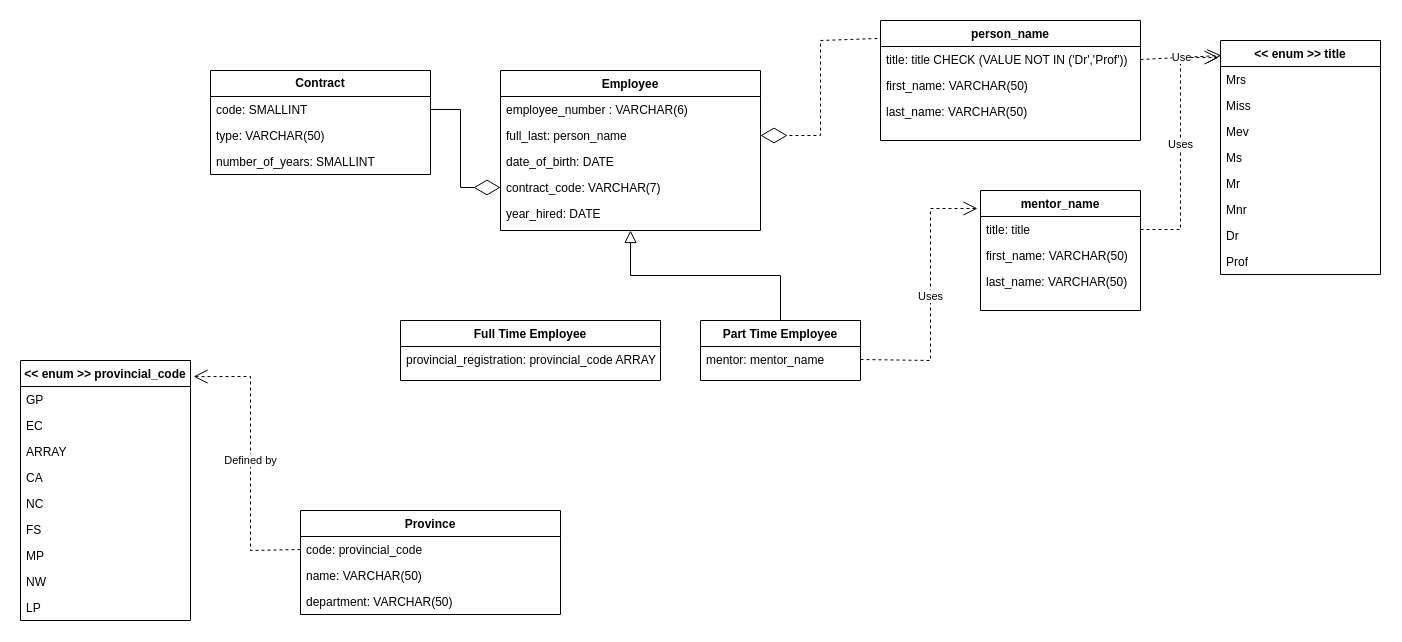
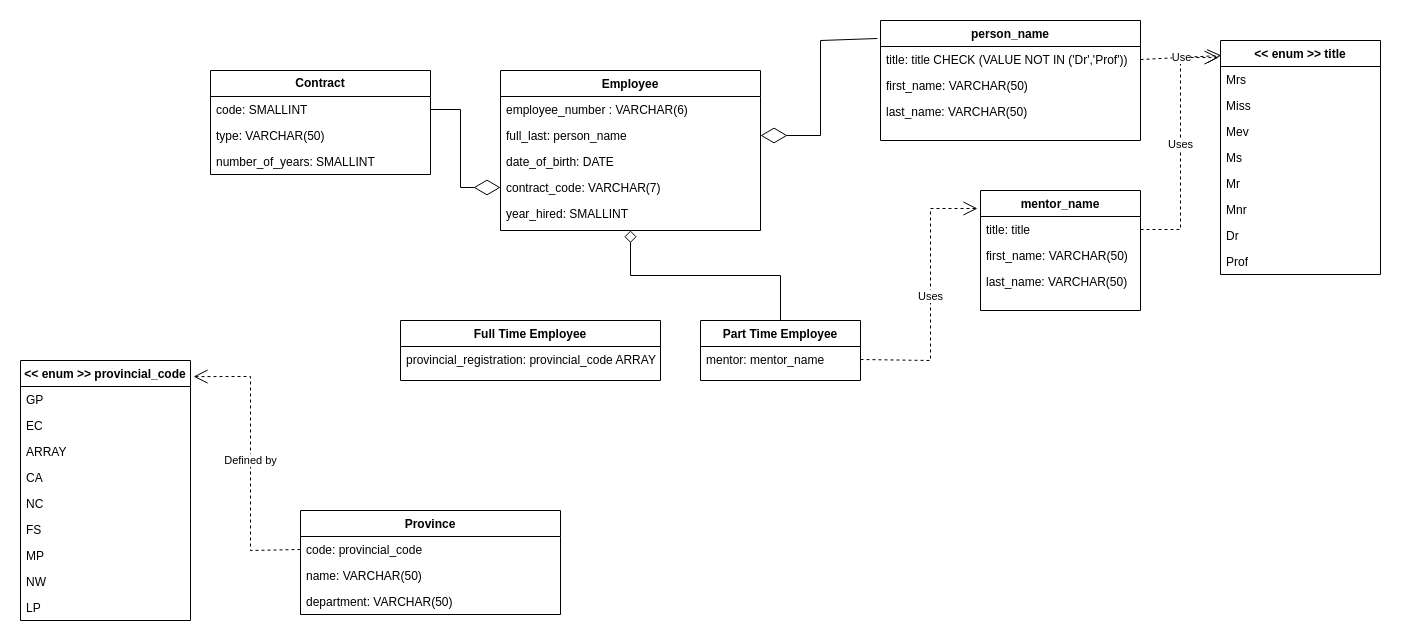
edge "person_name" -> "full_last: person_name": style dashed -> solid
node "year_hired: DATE": label "year_hired: DATE" -> "year_hired: SMALLINT"
edge "Part Time Employee" -> "Employee": arrowhead block -> diamond
